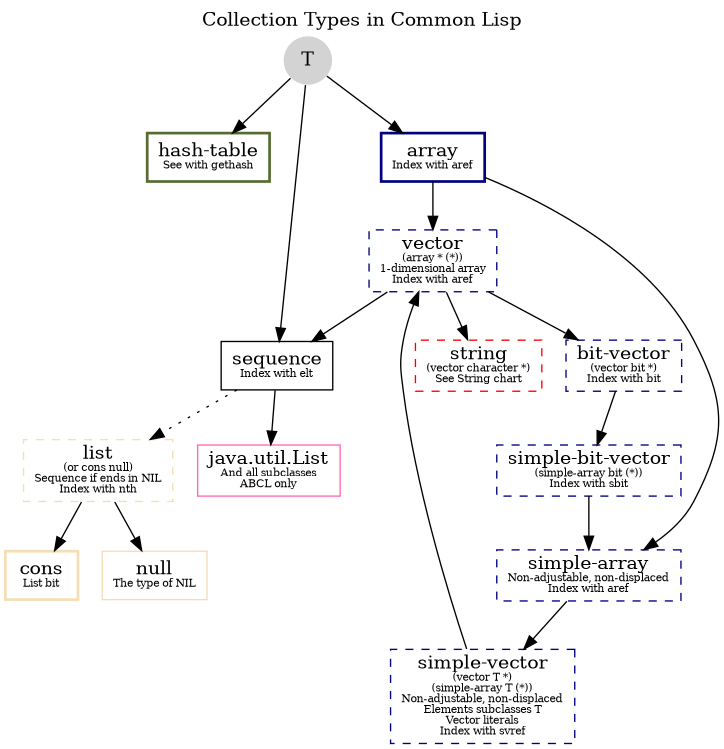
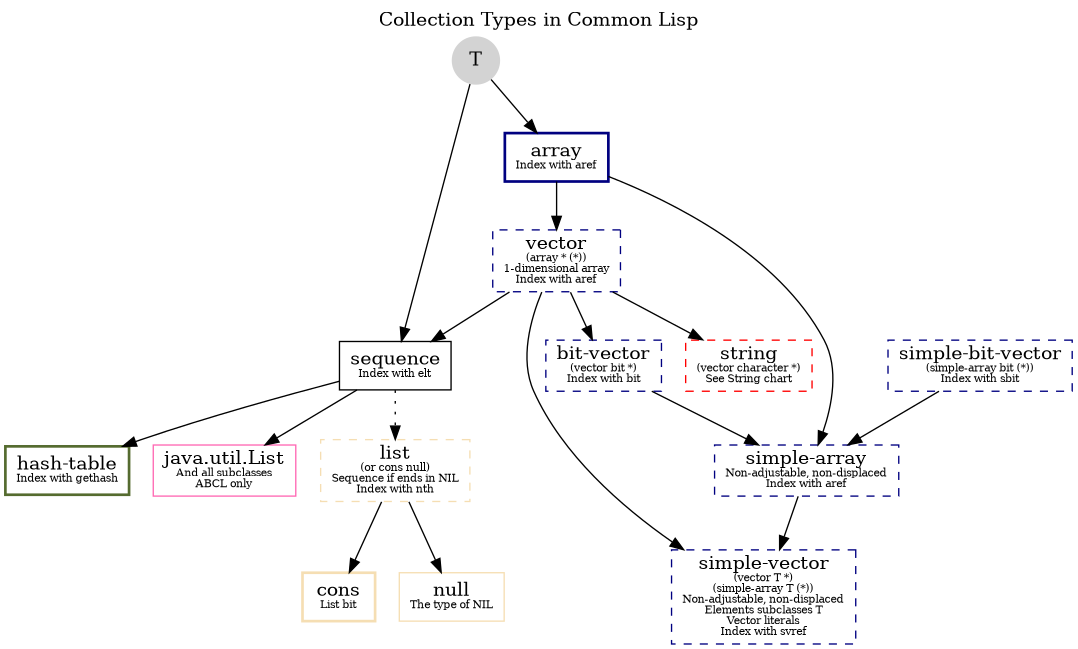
edge "T" -> "hash-table": now "sequence" -> "hash-table"
node "hash-table": text "See with gethash" -> "Index with gethash"
edge "bit-vector" -> "simple-bit-vector": now "bit-vector" -> "simple-array"
edge "simple-vector" -> "vector": reversed
